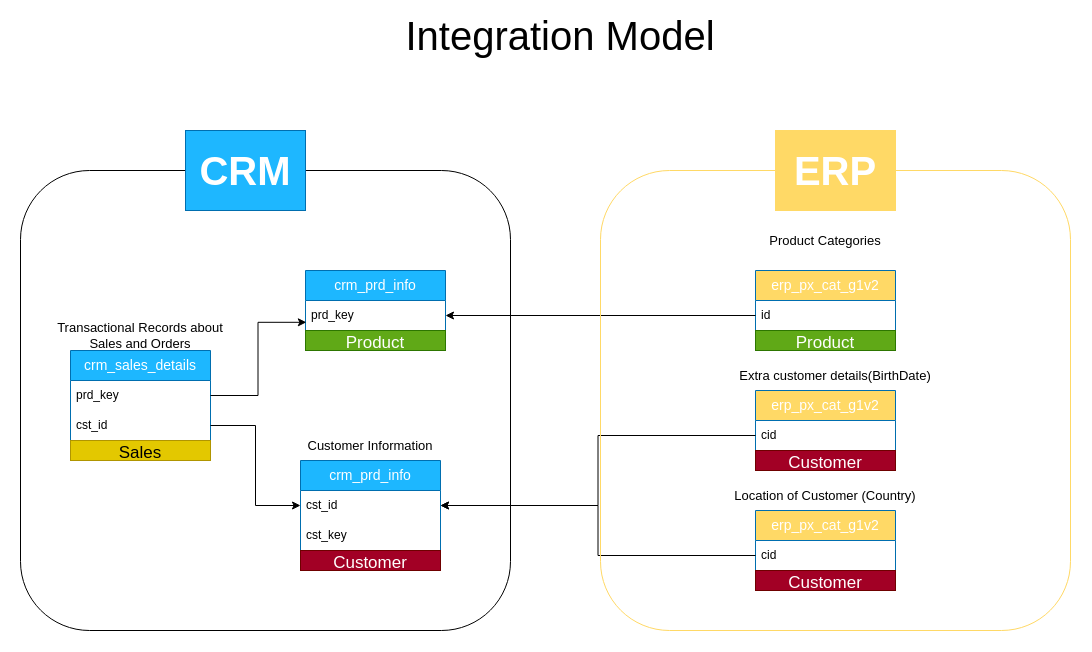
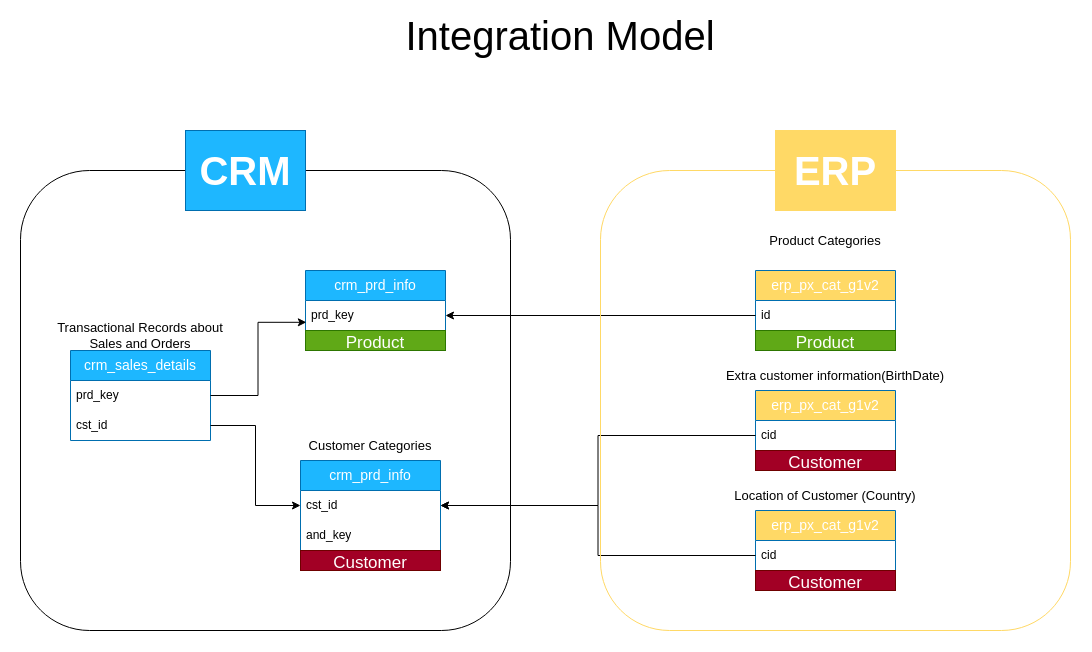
node "Extra customer details(BirthDate)": label "Extra customer details(BirthDate)" -> "Extra customer information(BirthDate)"
node "Customer Information": label "Customer Information" -> "Customer Categories"
node "Sales": removed
node "cst_key": label "cst_key" -> "and_key"
